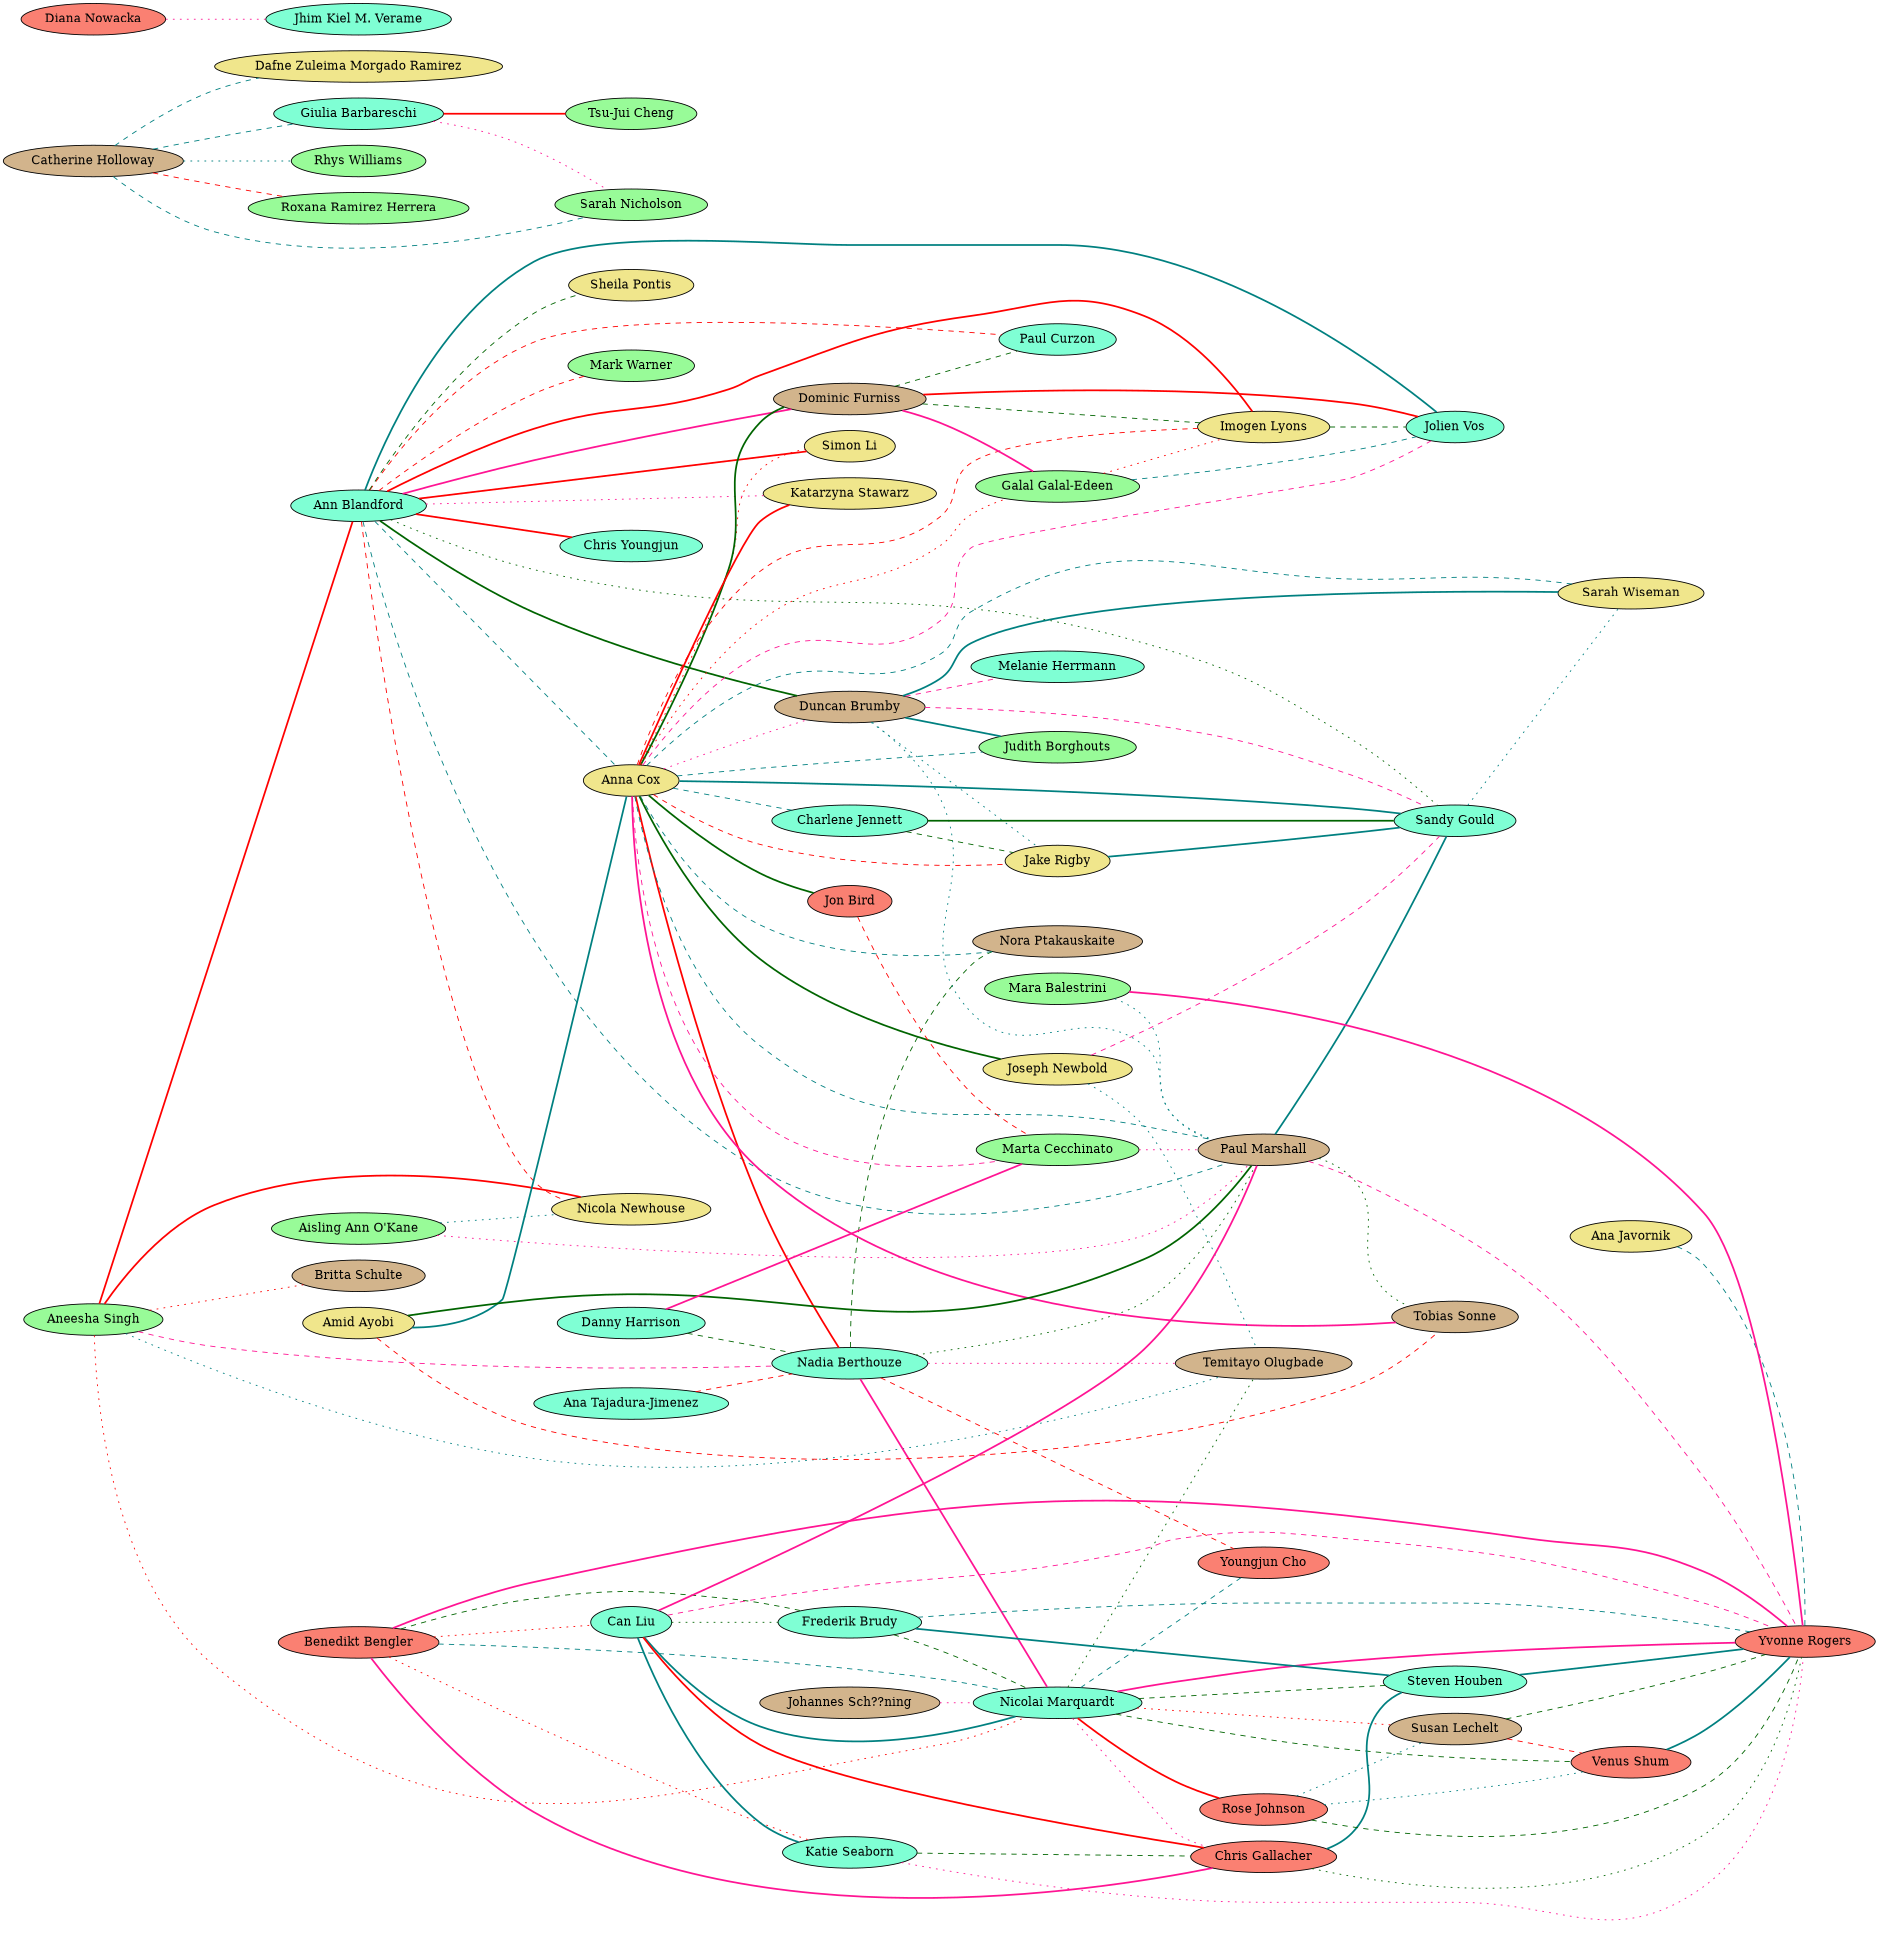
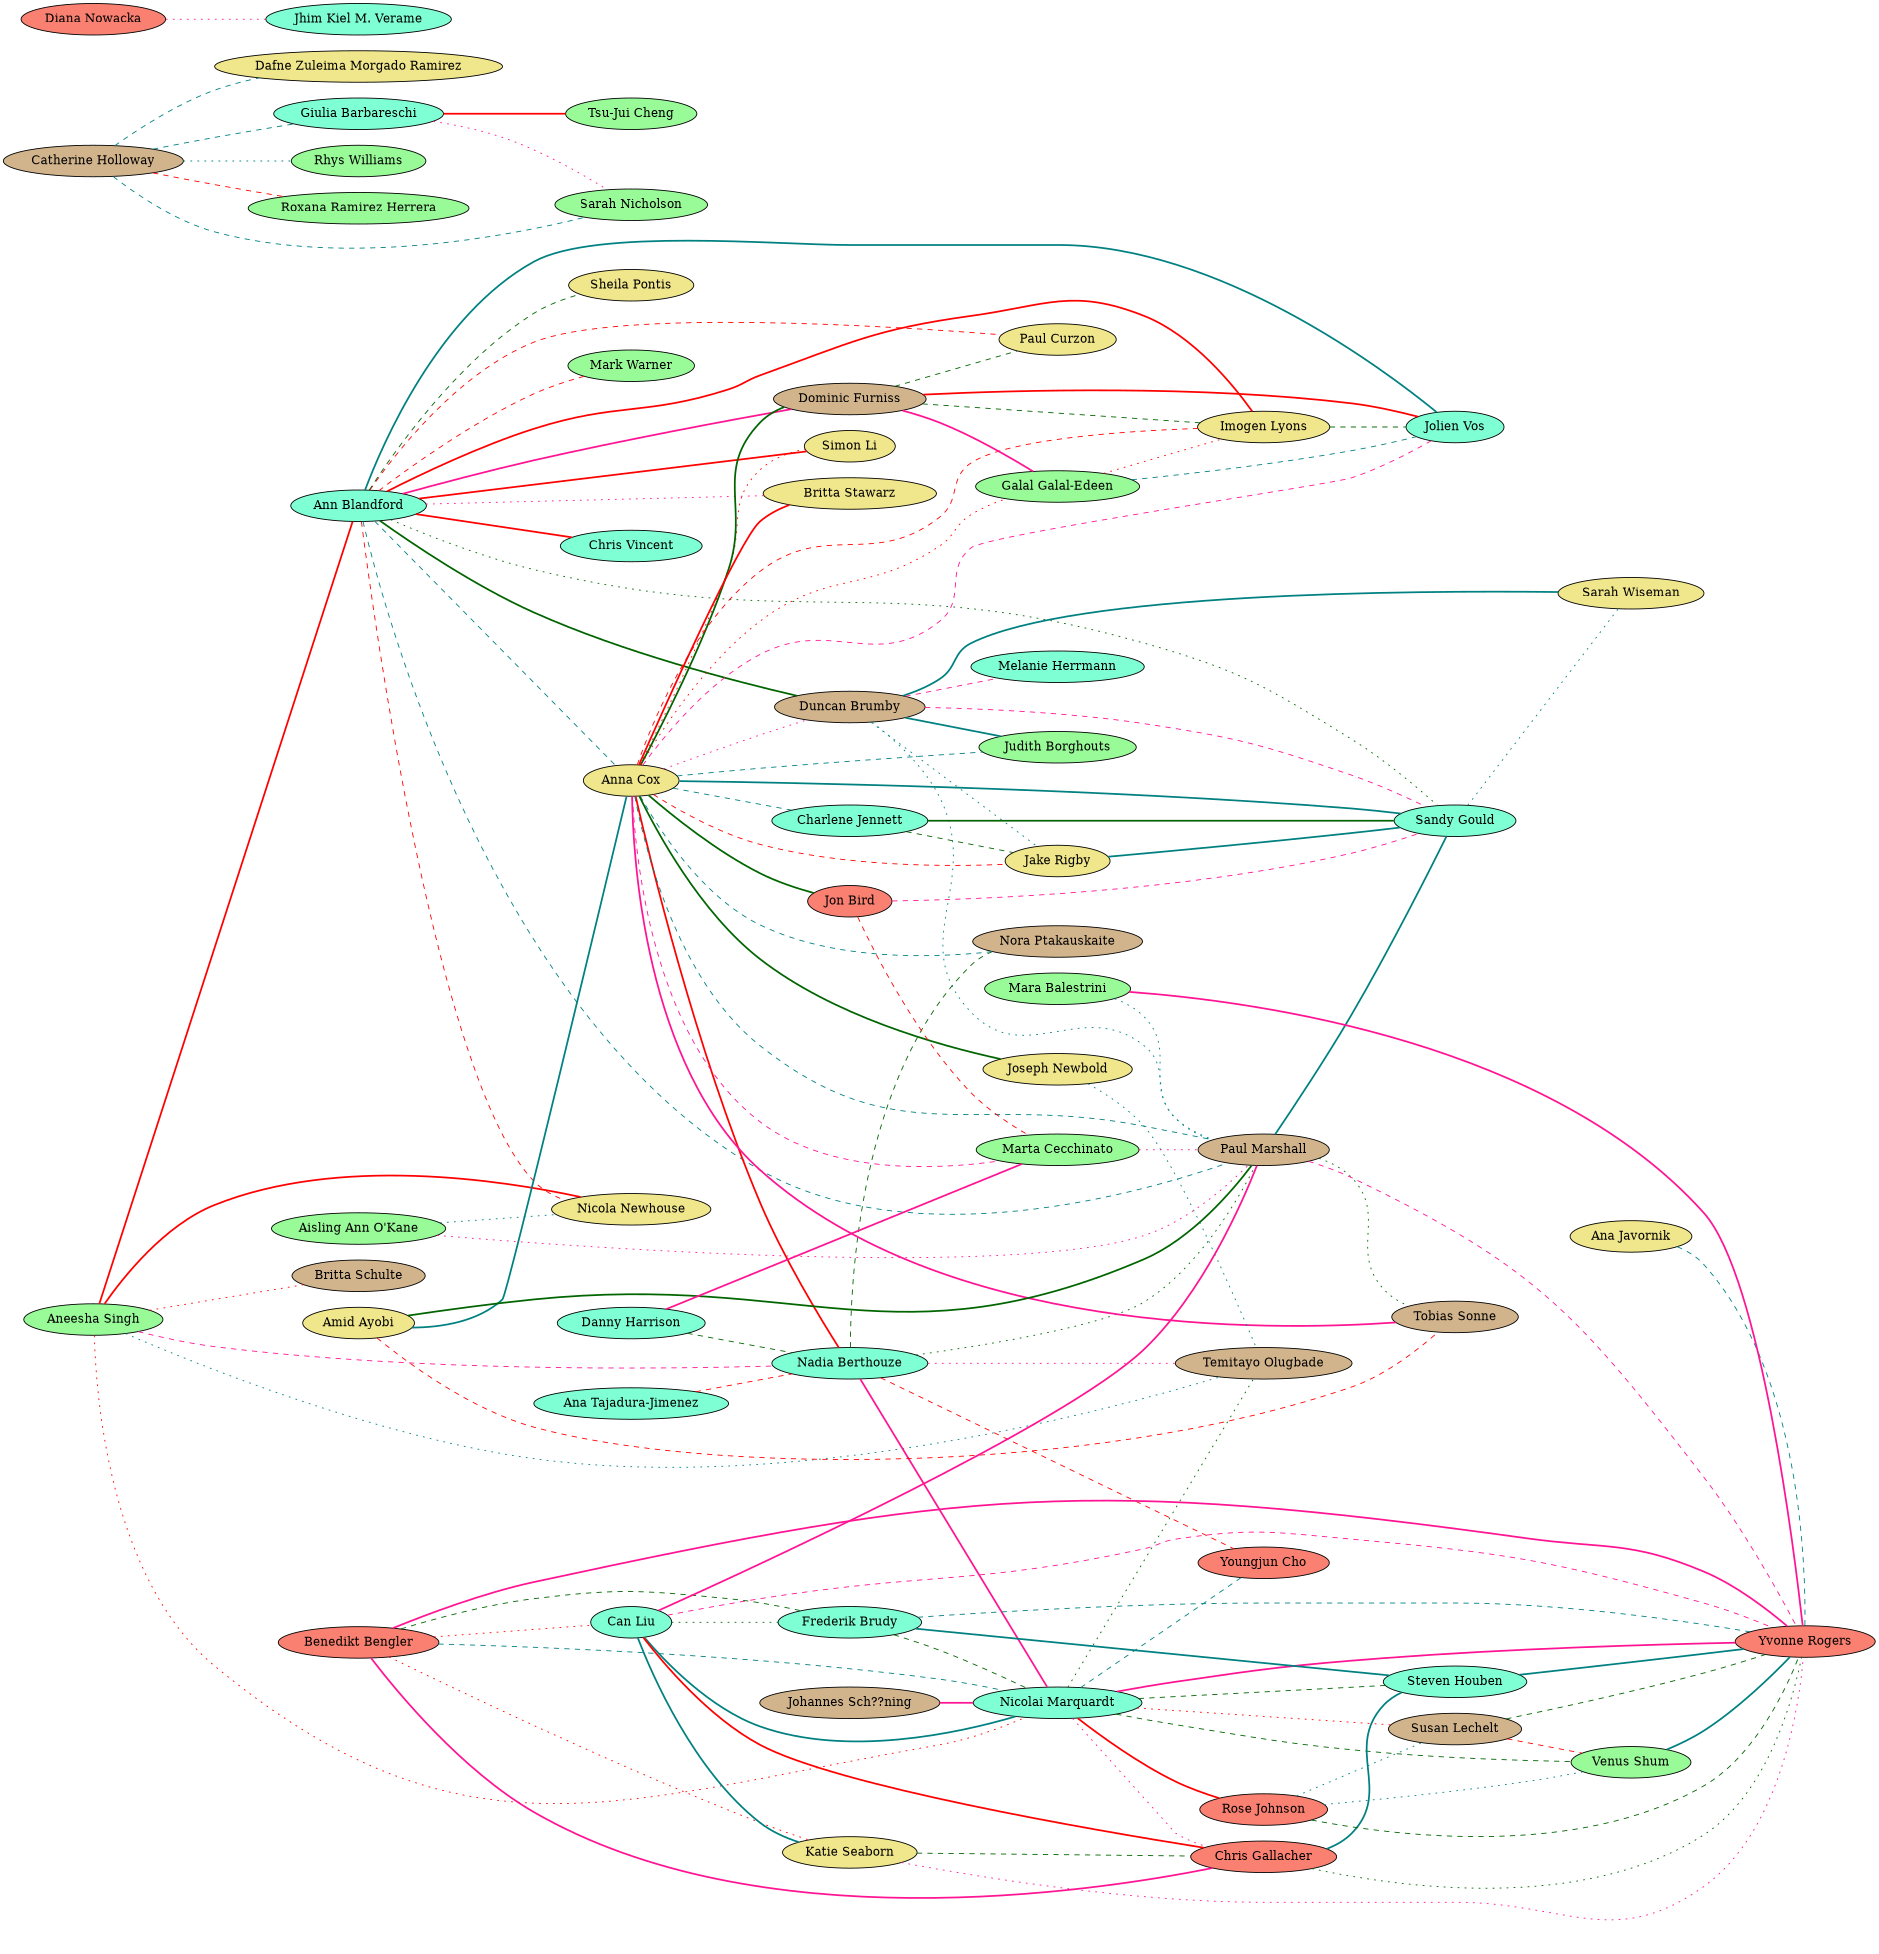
node "Paul Curzon": fillcolor aquamarine -> khaki
node "Katarzyna Stawarz": label "Katarzyna Stawarz" -> "Britta Stawarz"
node "Chris Youngjun": label "Chris Youngjun" -> "Chris Vincent"
edge "Sarah Wiseman" -- "Anna Cox": removed
edge "Sandy Gould" -- "Joseph Newbold": now "Sandy Gould" -- "Jon Bird"
edge "Johannes Sch??ning" -- "Nicolai Marquardt": style dotted -> bold
node "Venus Shum": fillcolor salmon -> palegreen
node "Katie Seaborn": fillcolor aquamarine -> khaki
